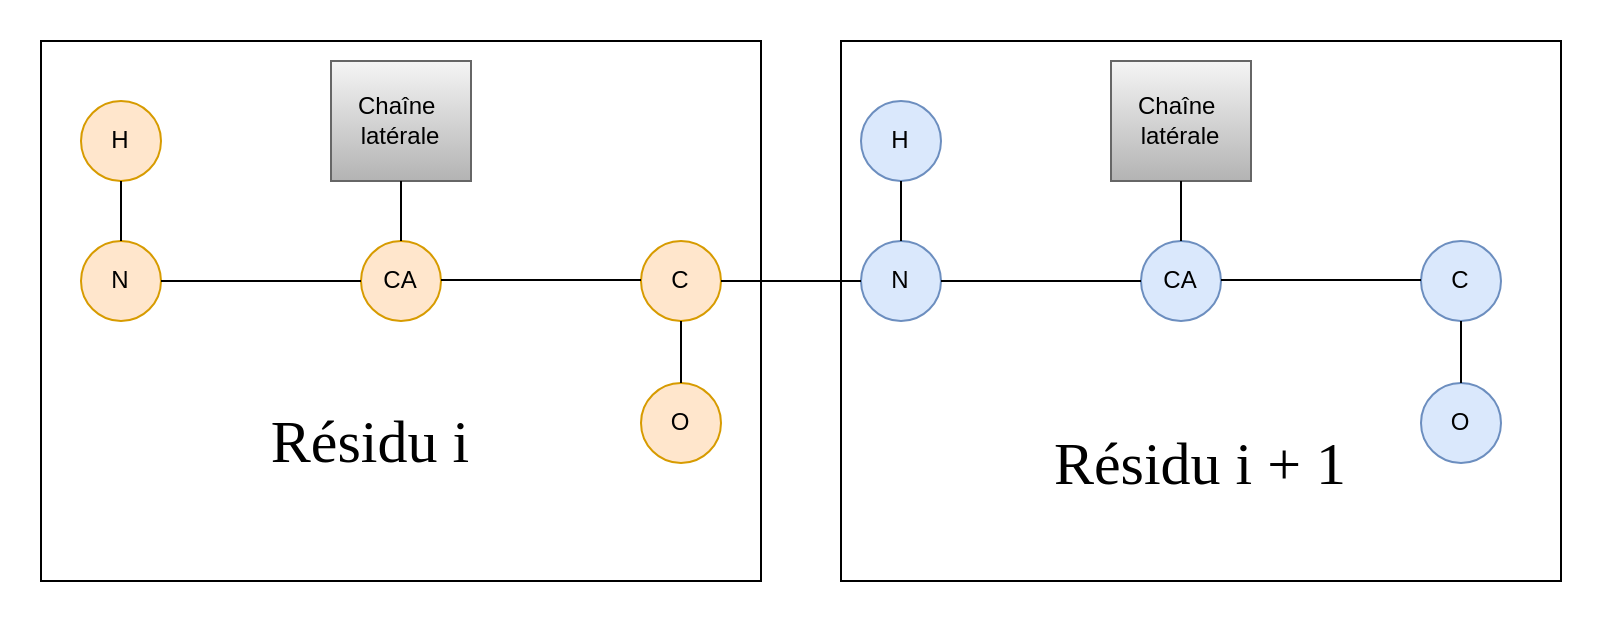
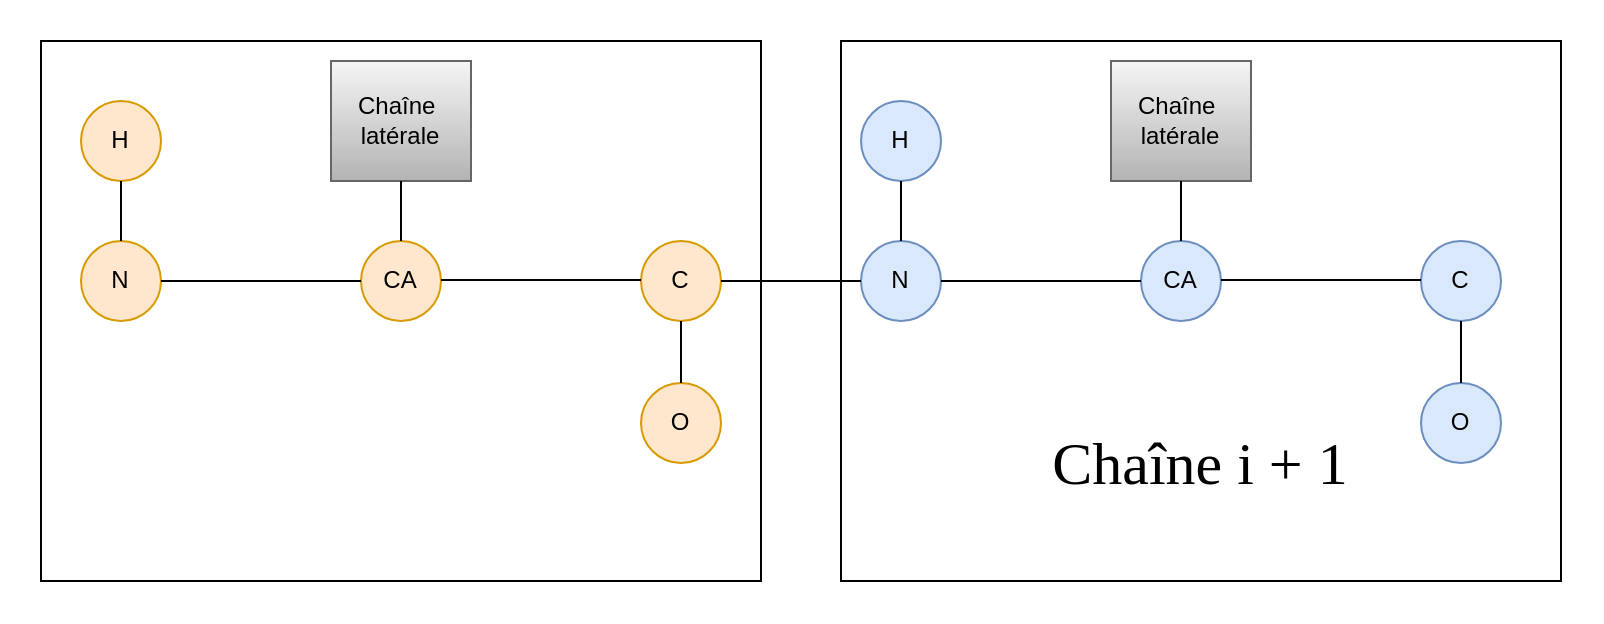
node "Résidu i": removed
node "Résidu i + 1": label "Résidu i + 1" -> "Chaîne i + 1"
